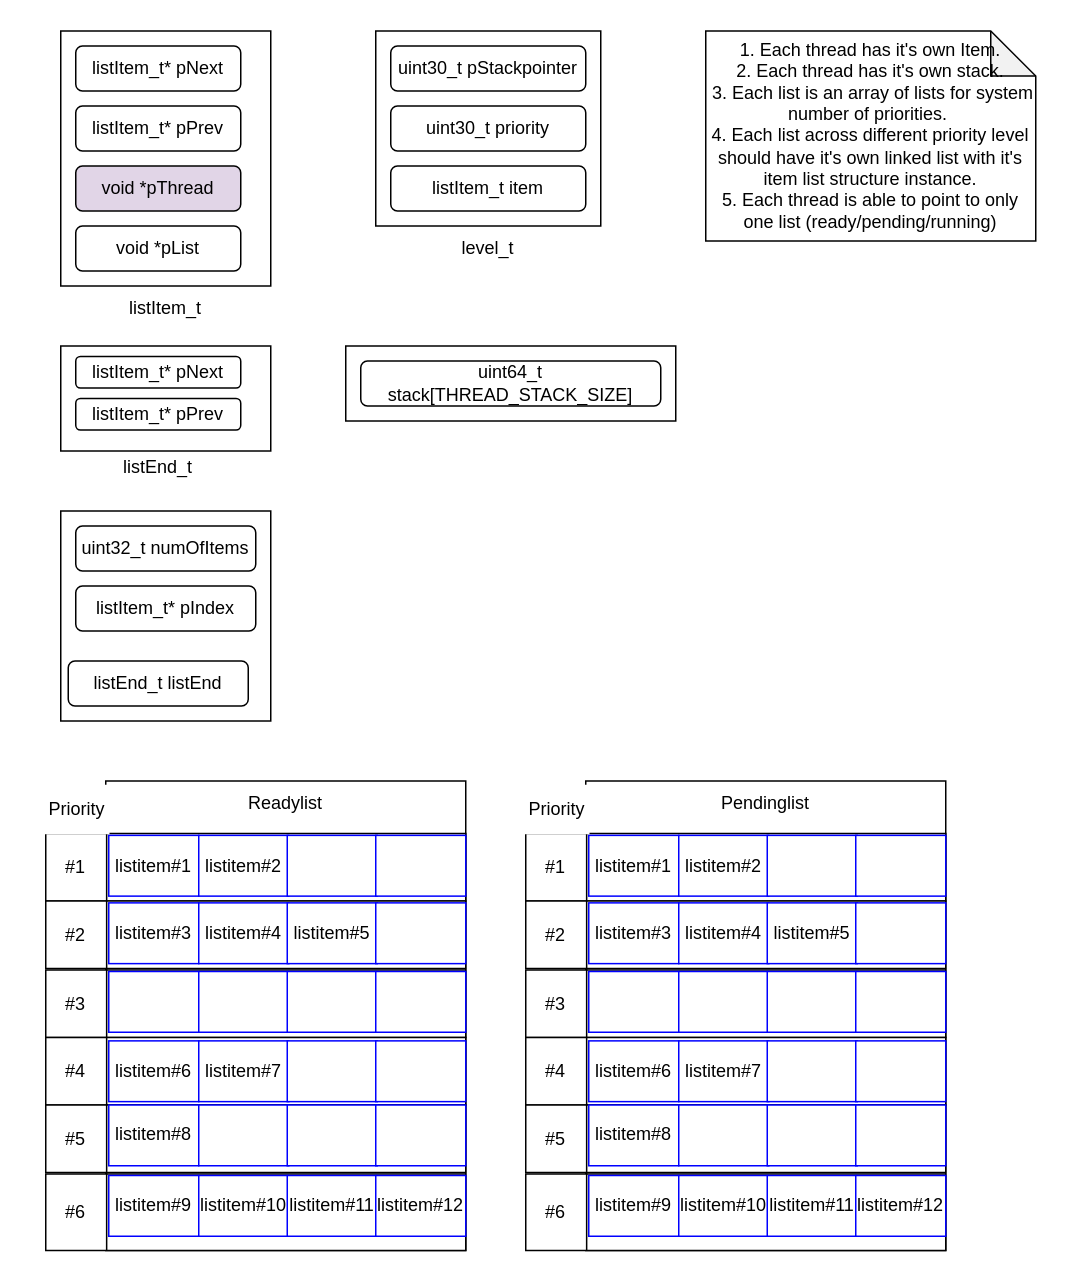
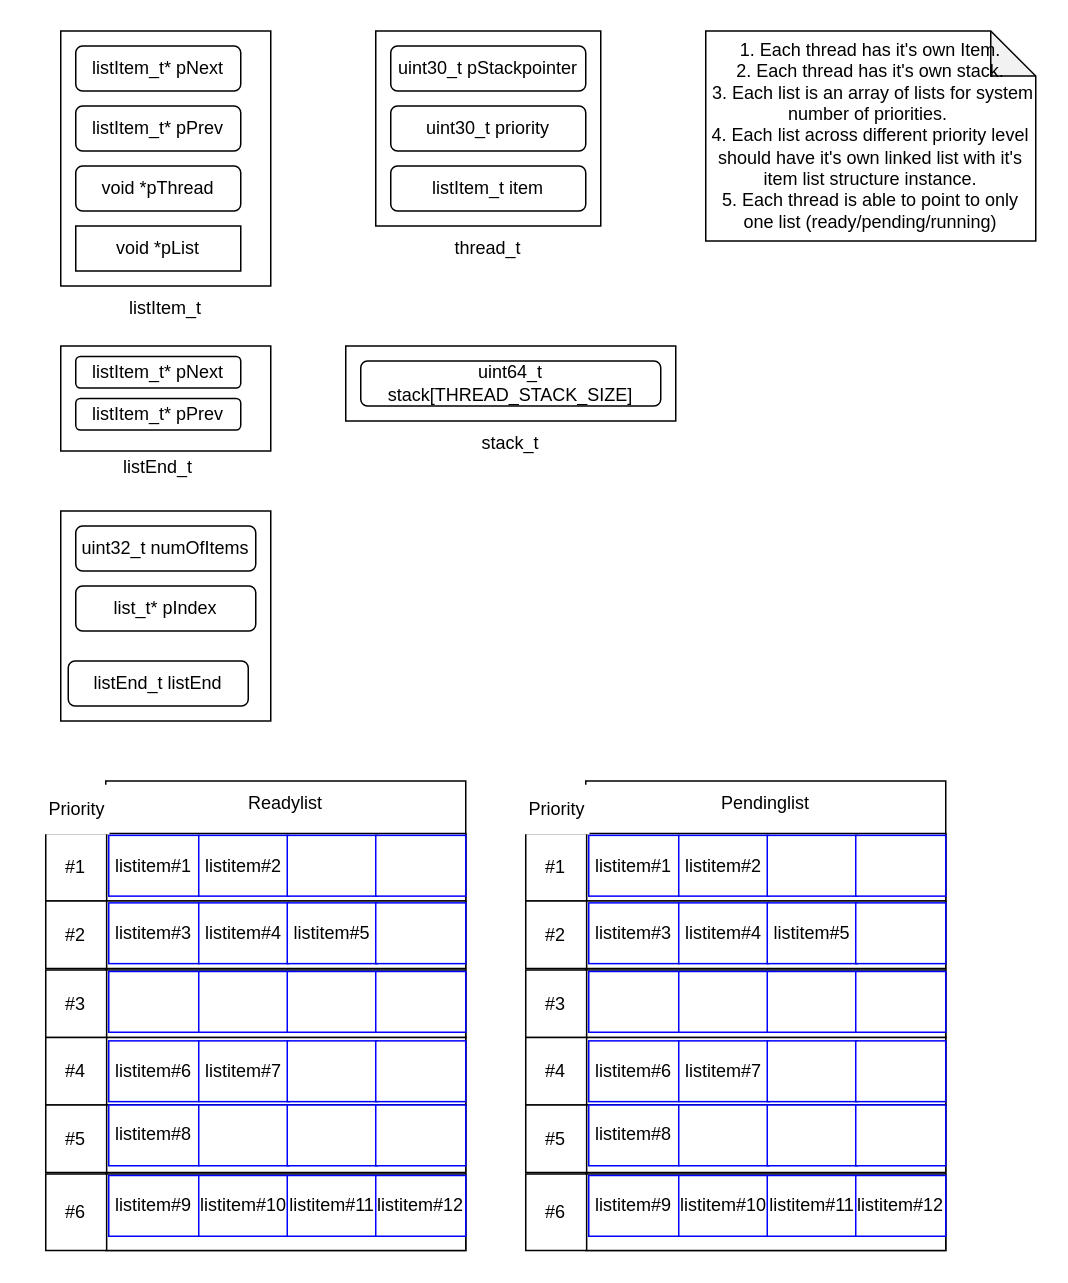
node "void *pThread": fillcolor #e1d5e7 -> #ffffff
node "void *pList": shape rounded rectangle -> rectangle
node "level_t": label "level_t" -> "thread_t"
node "stack_t": added
node "listItem_t* pIndex": label "listItem_t* pIndex" -> "list_t* pIndex"
